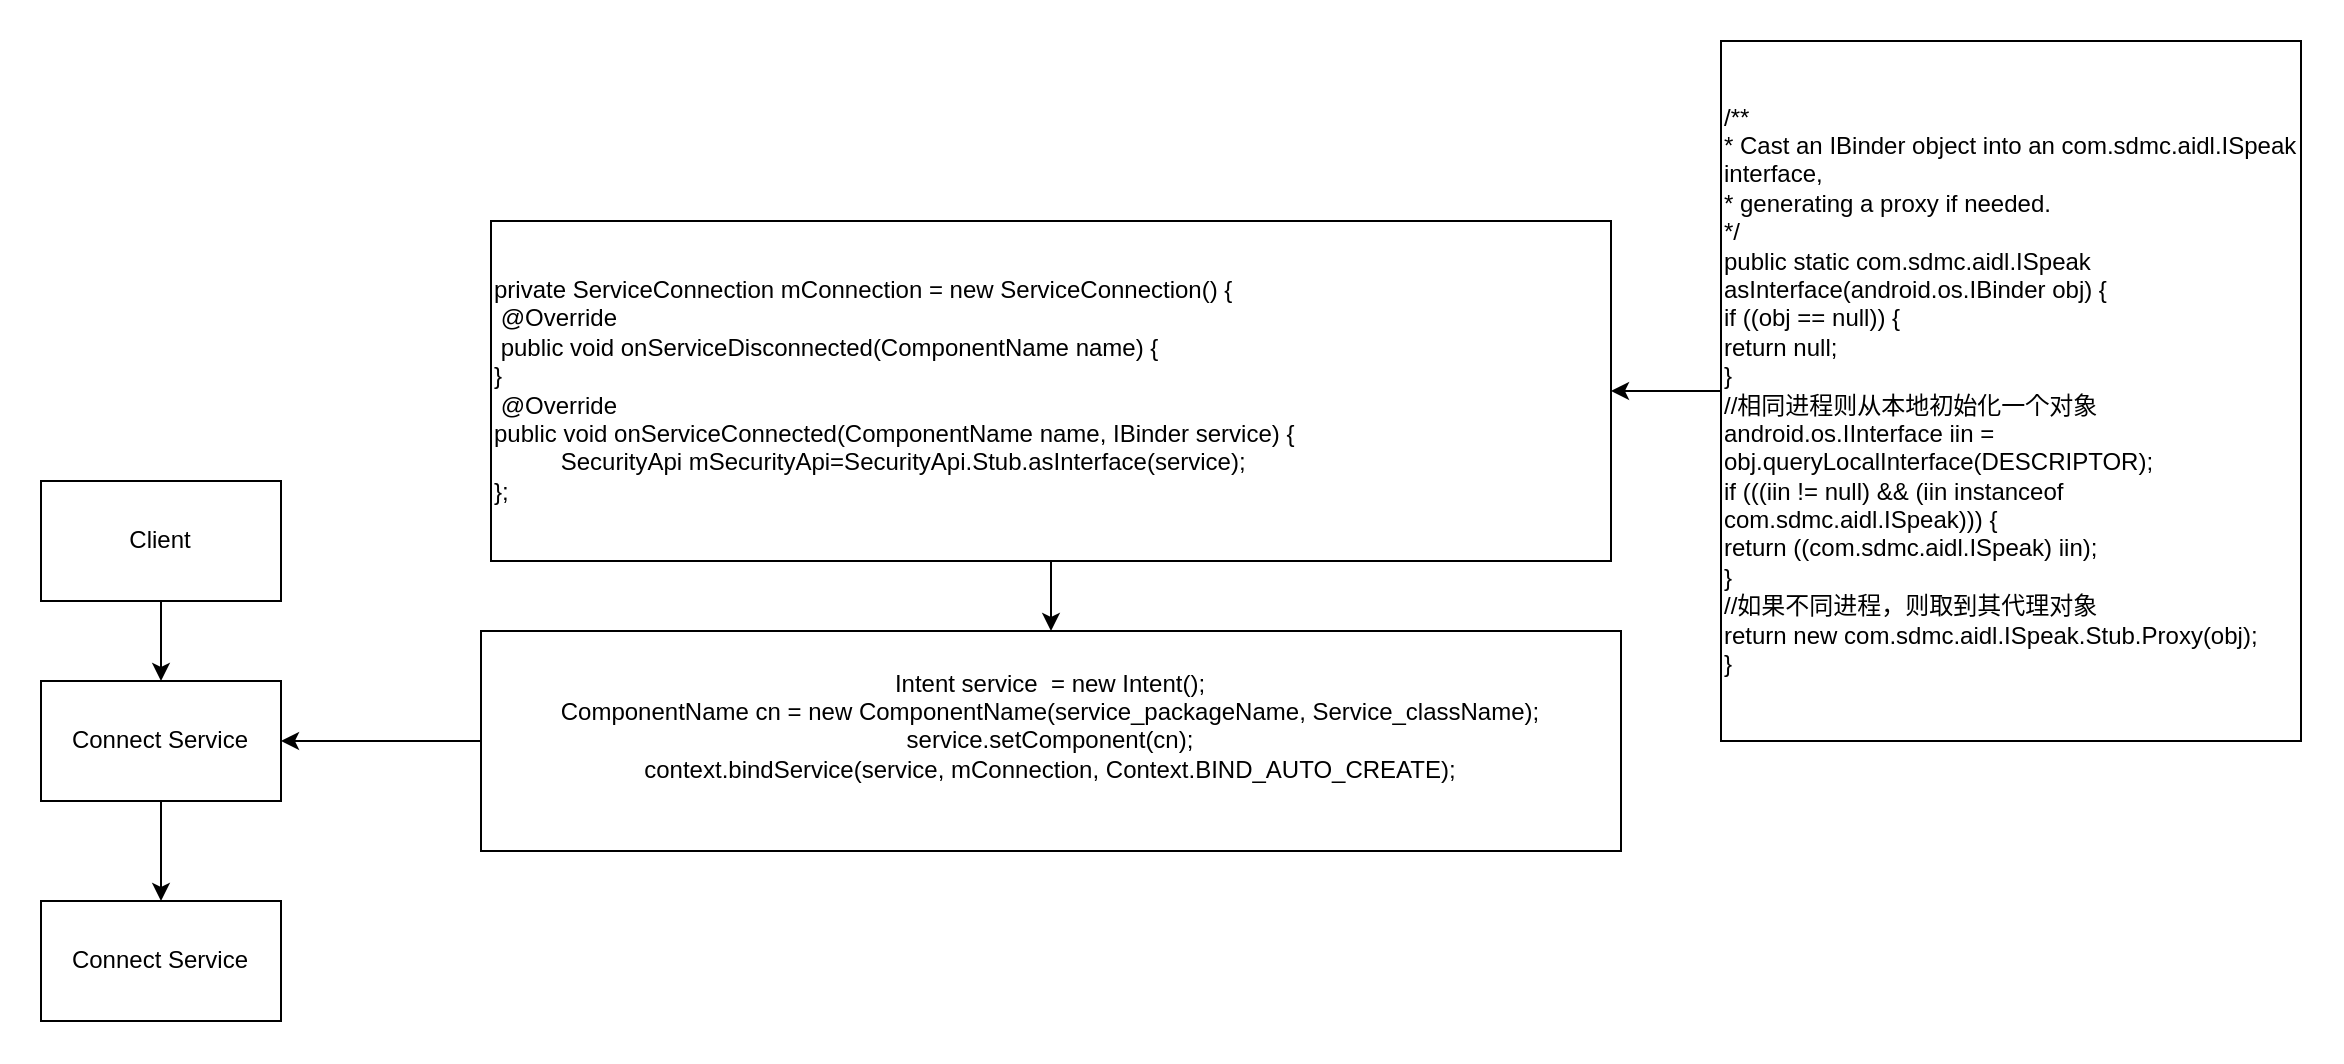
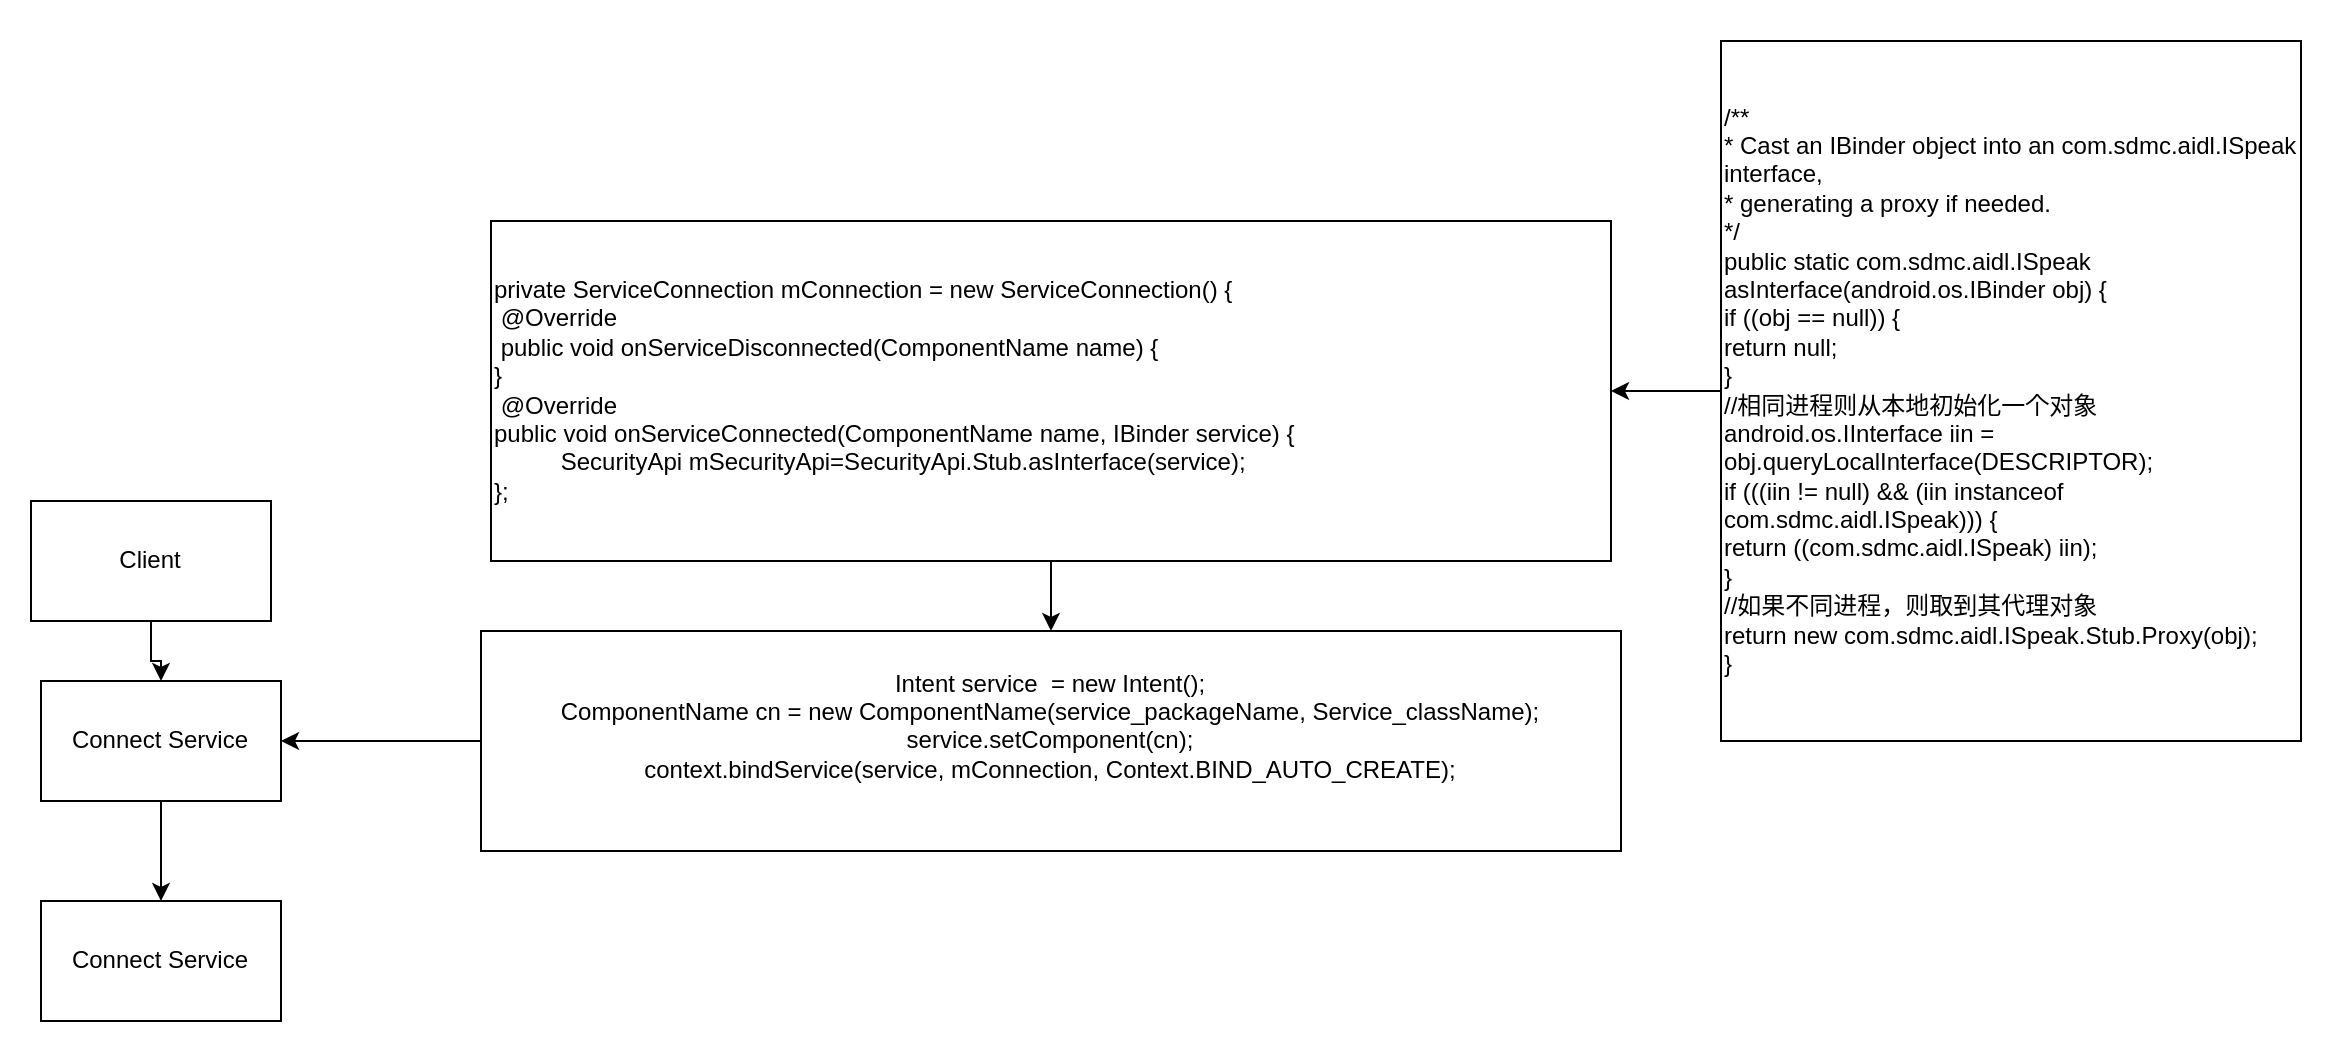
node "Client": moved (161, 541) -> (151, 561)
